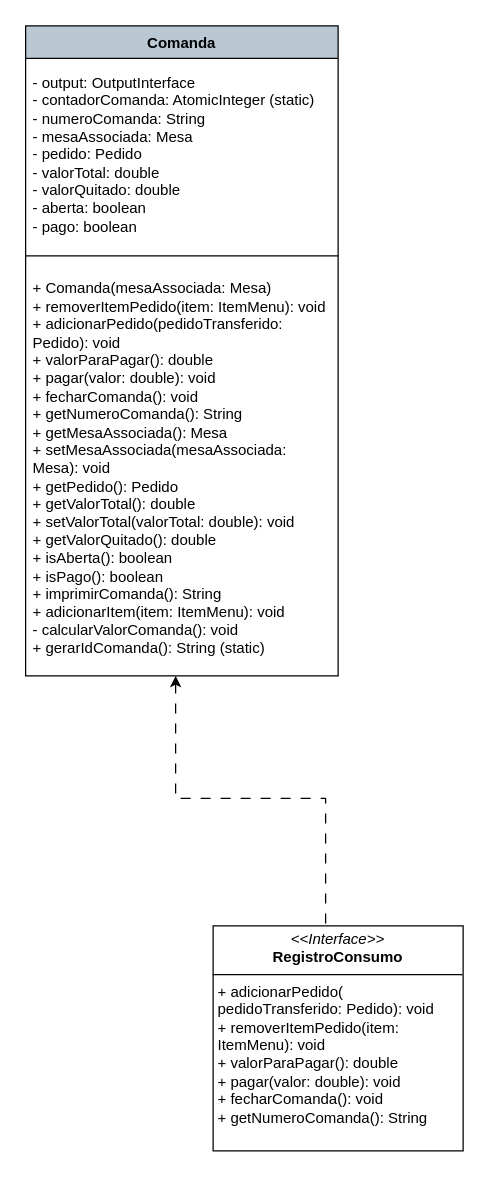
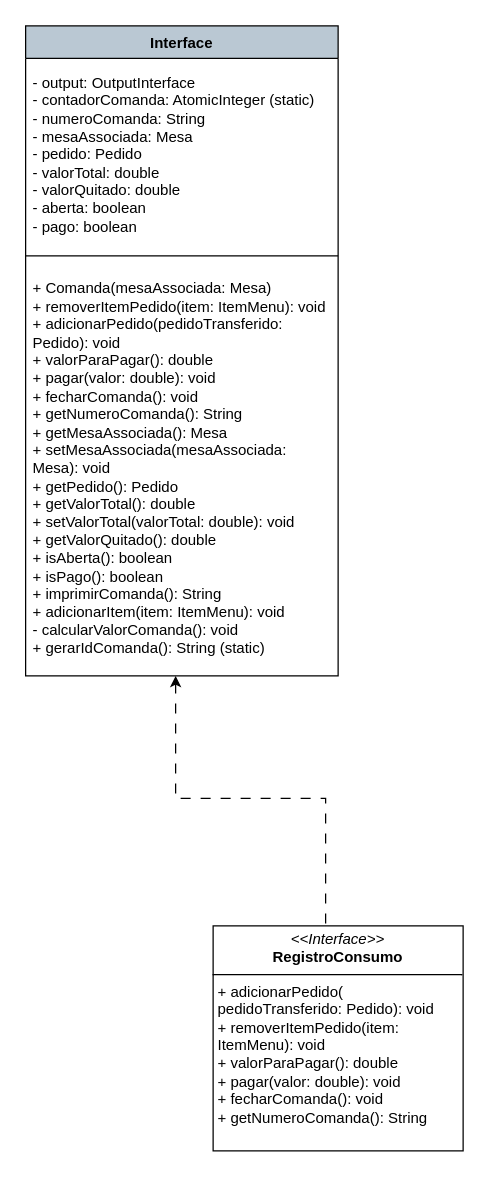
node "Comanda": label "Comanda" -> "Interface"
